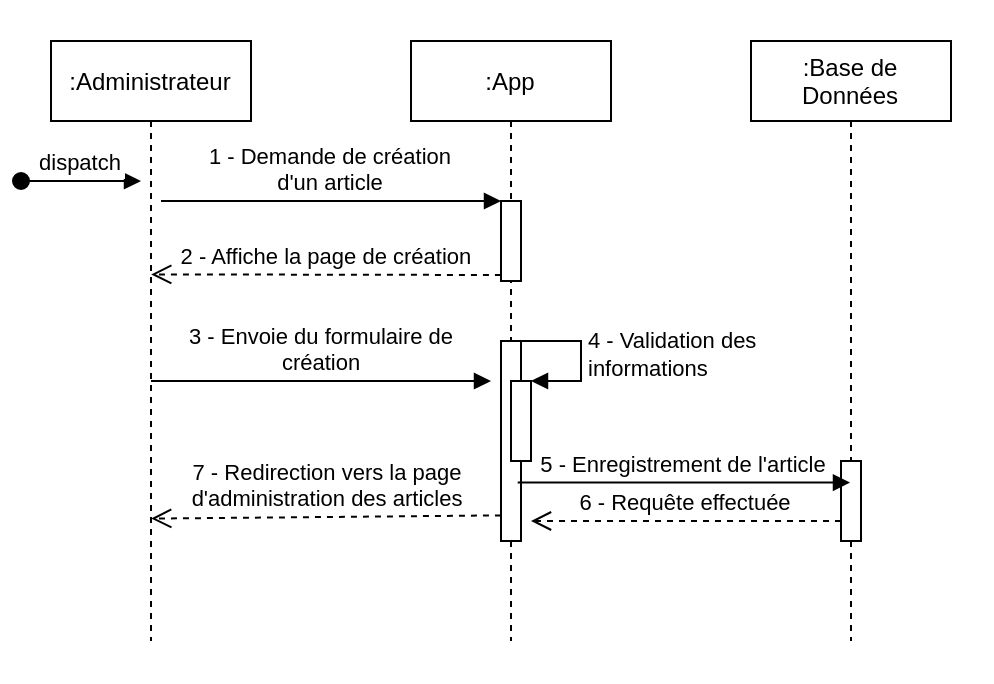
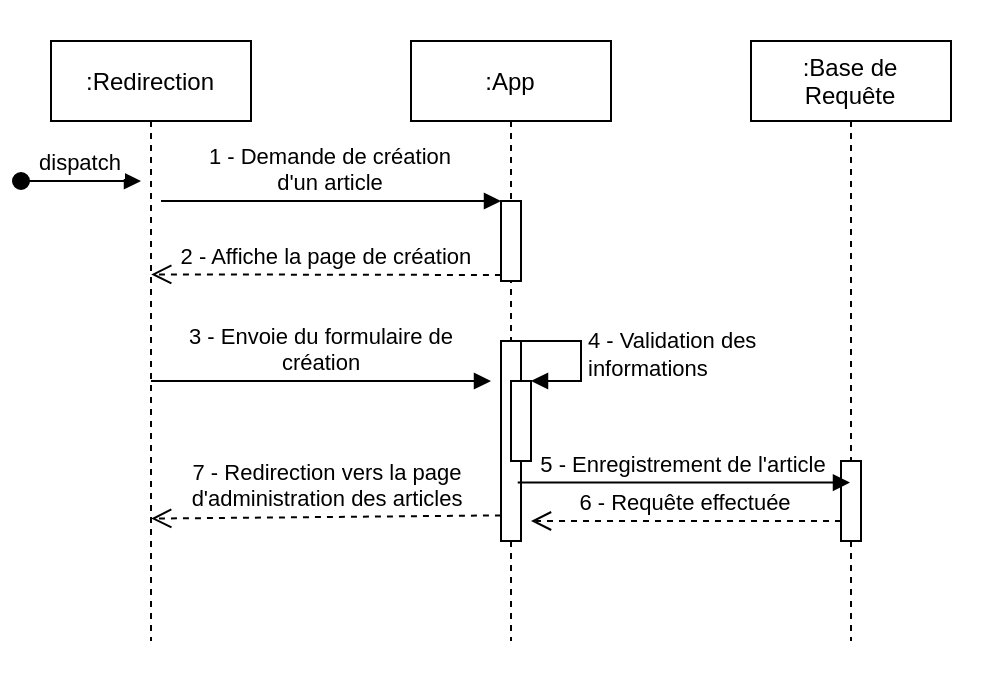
node ":Base de Données": label ":Base de Données" -> ":Base de Requête"
node ":Administrateur": label ":Administrateur" -> ":Redirection"
